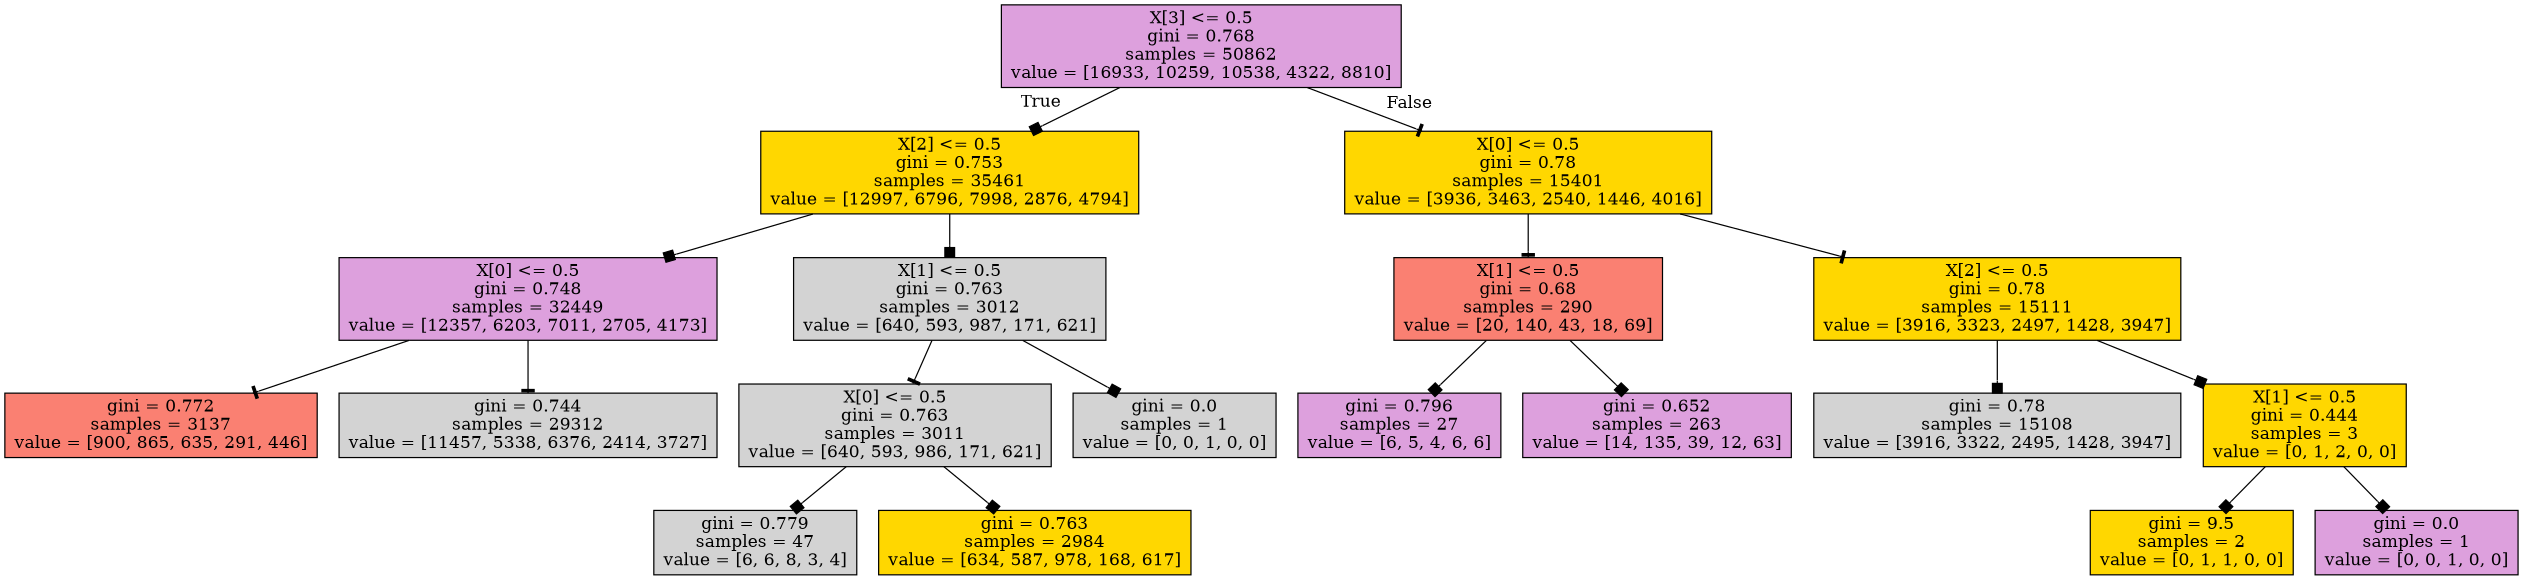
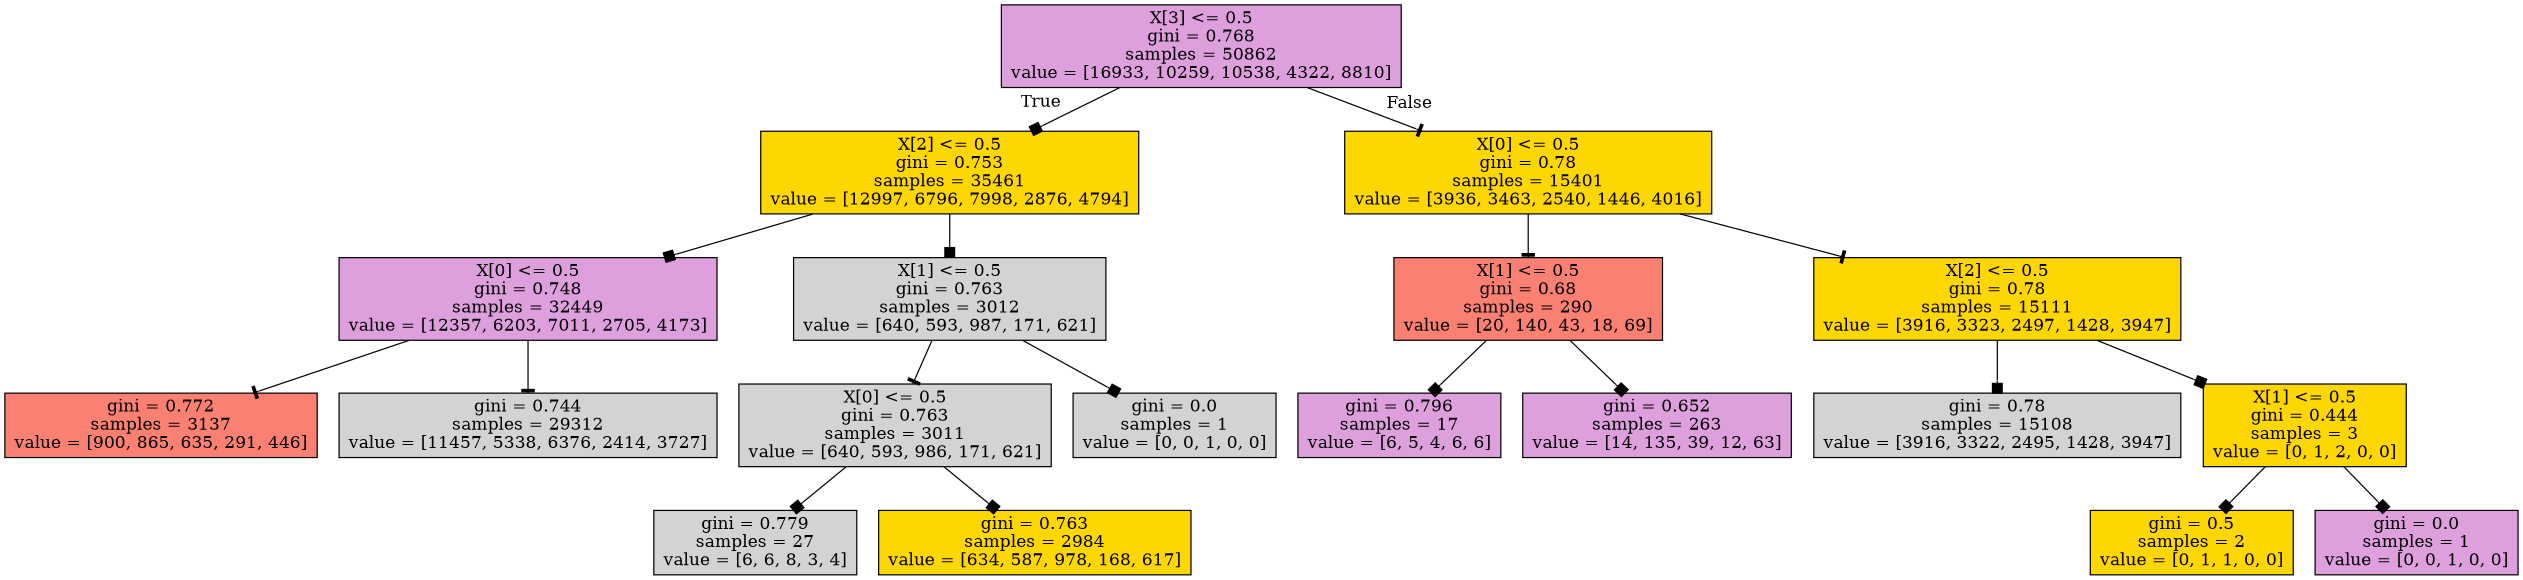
node "gini = 0.796 samples = 27 value = [6, 5, 4, 6, 6]": label "gini = 0.796 samples = 27 value = [6, 5, 4, 6, 6]" -> "gini = 0.796 samples = 17 value = [6, 5, 4, 6, 6]"
node "gini = 0.779 samples = 47 value = [6, 6, 8, 3, 4]": label "gini = 0.779 samples = 47 value = [6, 6, 8, 3, 4]" -> "gini = 0.779 samples = 27 value = [6, 6, 8, 3, 4]"
node "gini = 9.5 samples = 2 value = [0, 1, 1, 0, 0]": label "gini = 9.5 samples = 2 value = [0, 1, 1, 0, 0]" -> "gini = 0.5 samples = 2 value = [0, 1, 1, 0, 0]"
